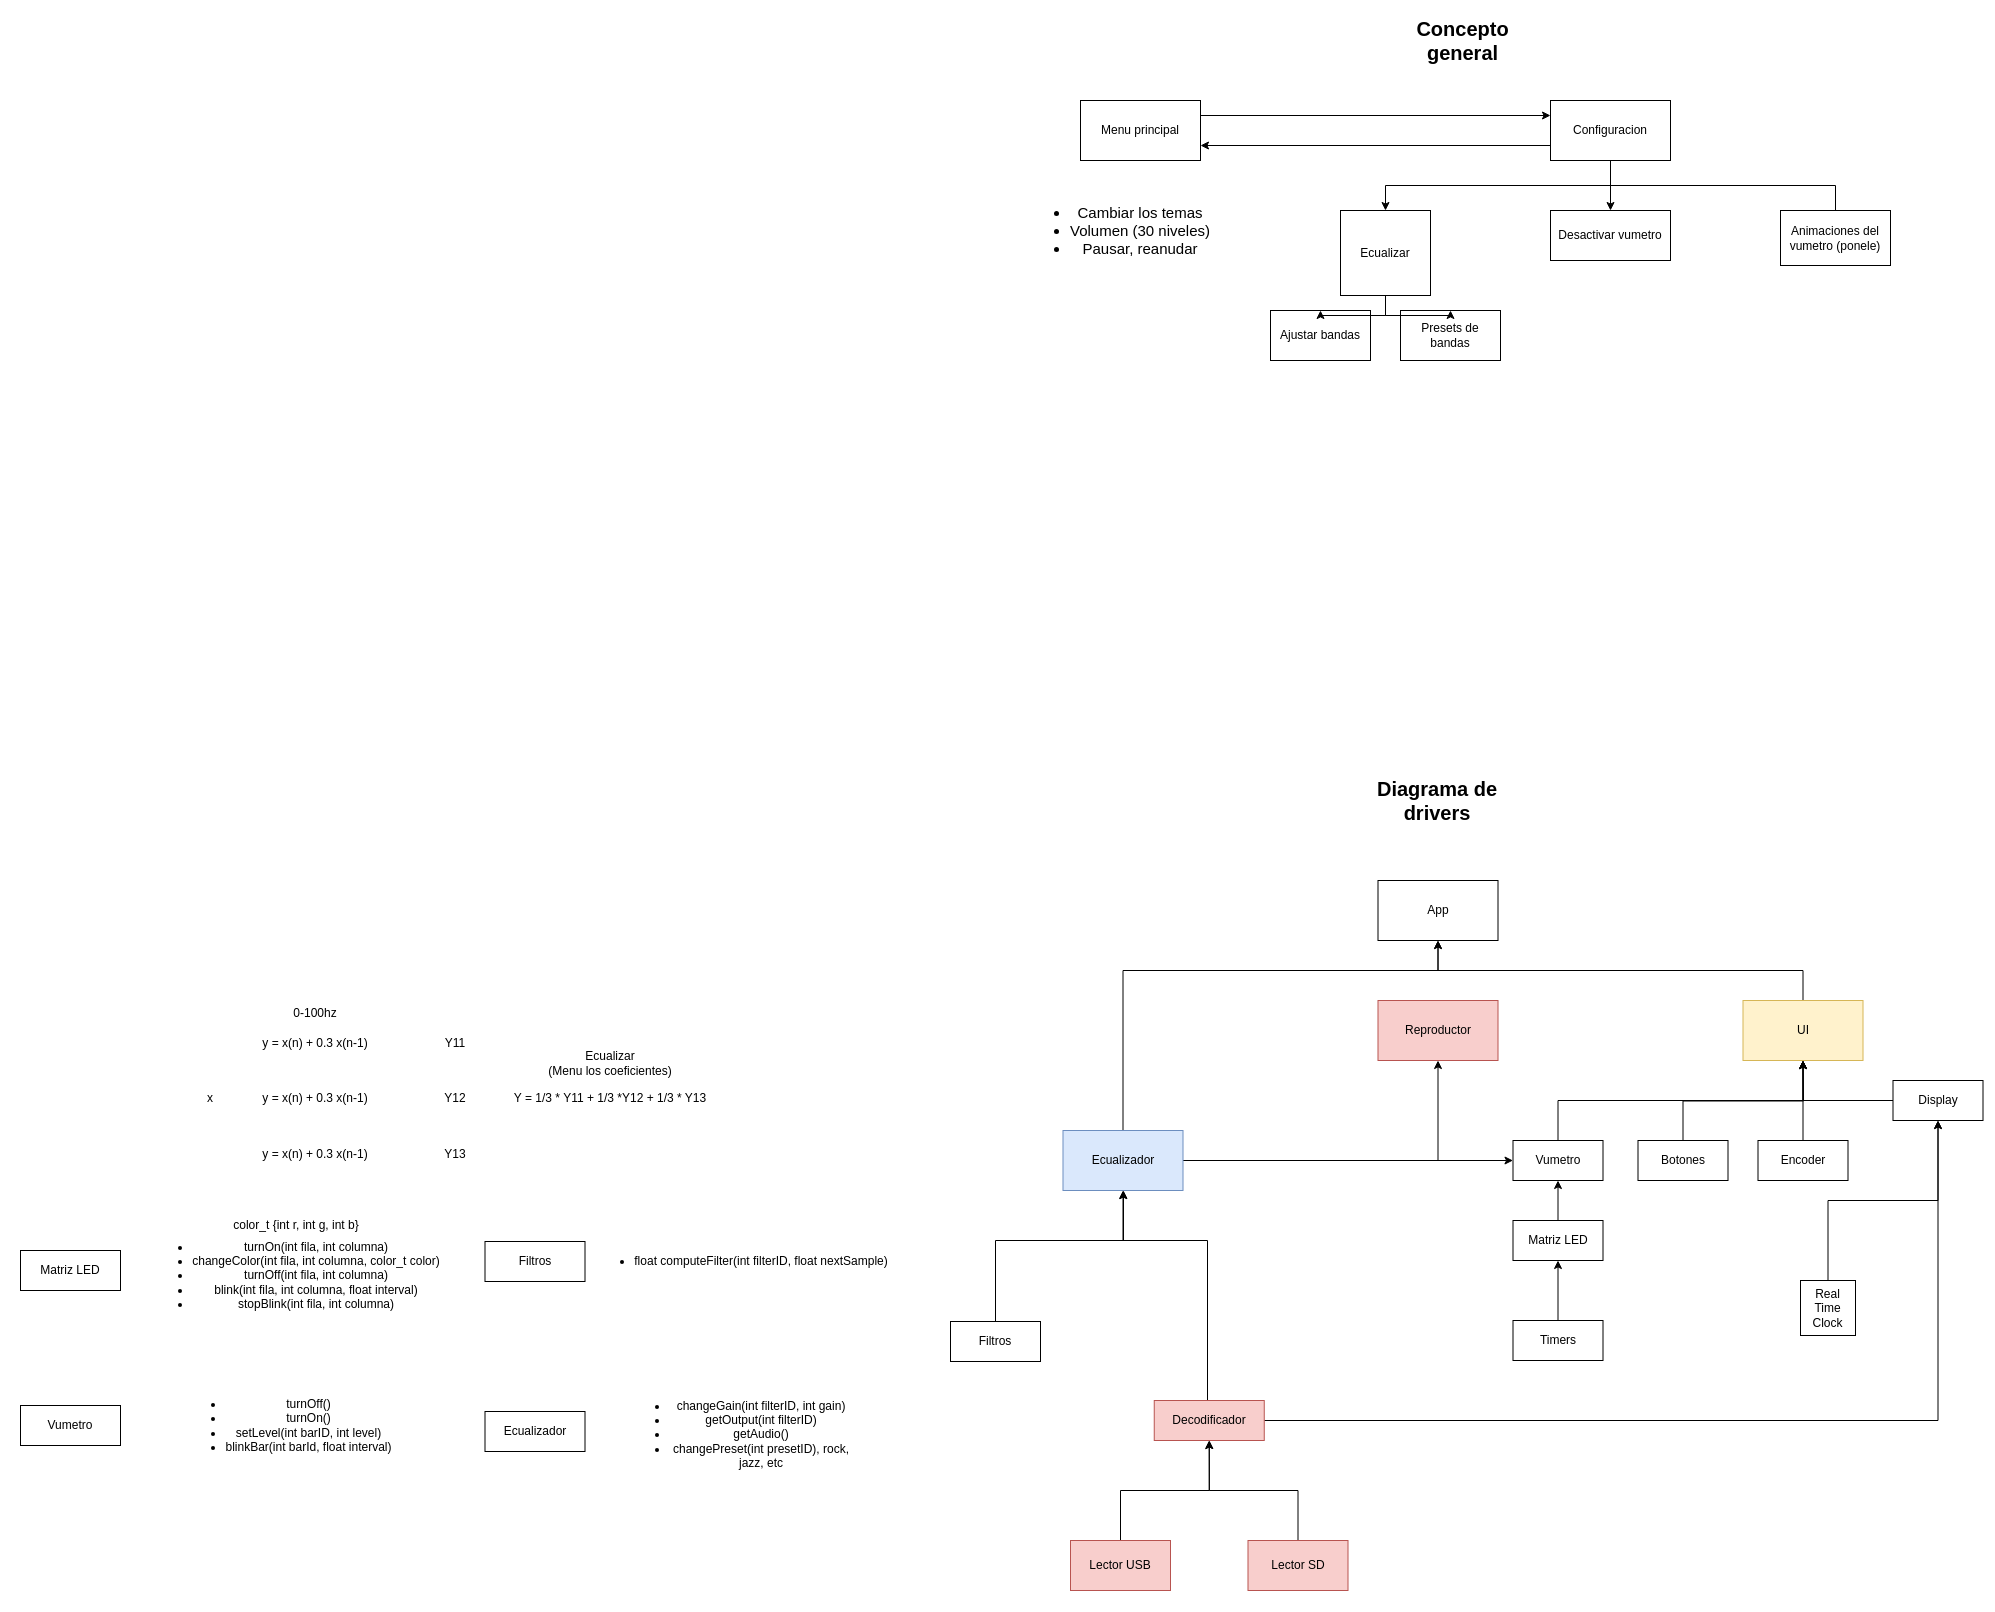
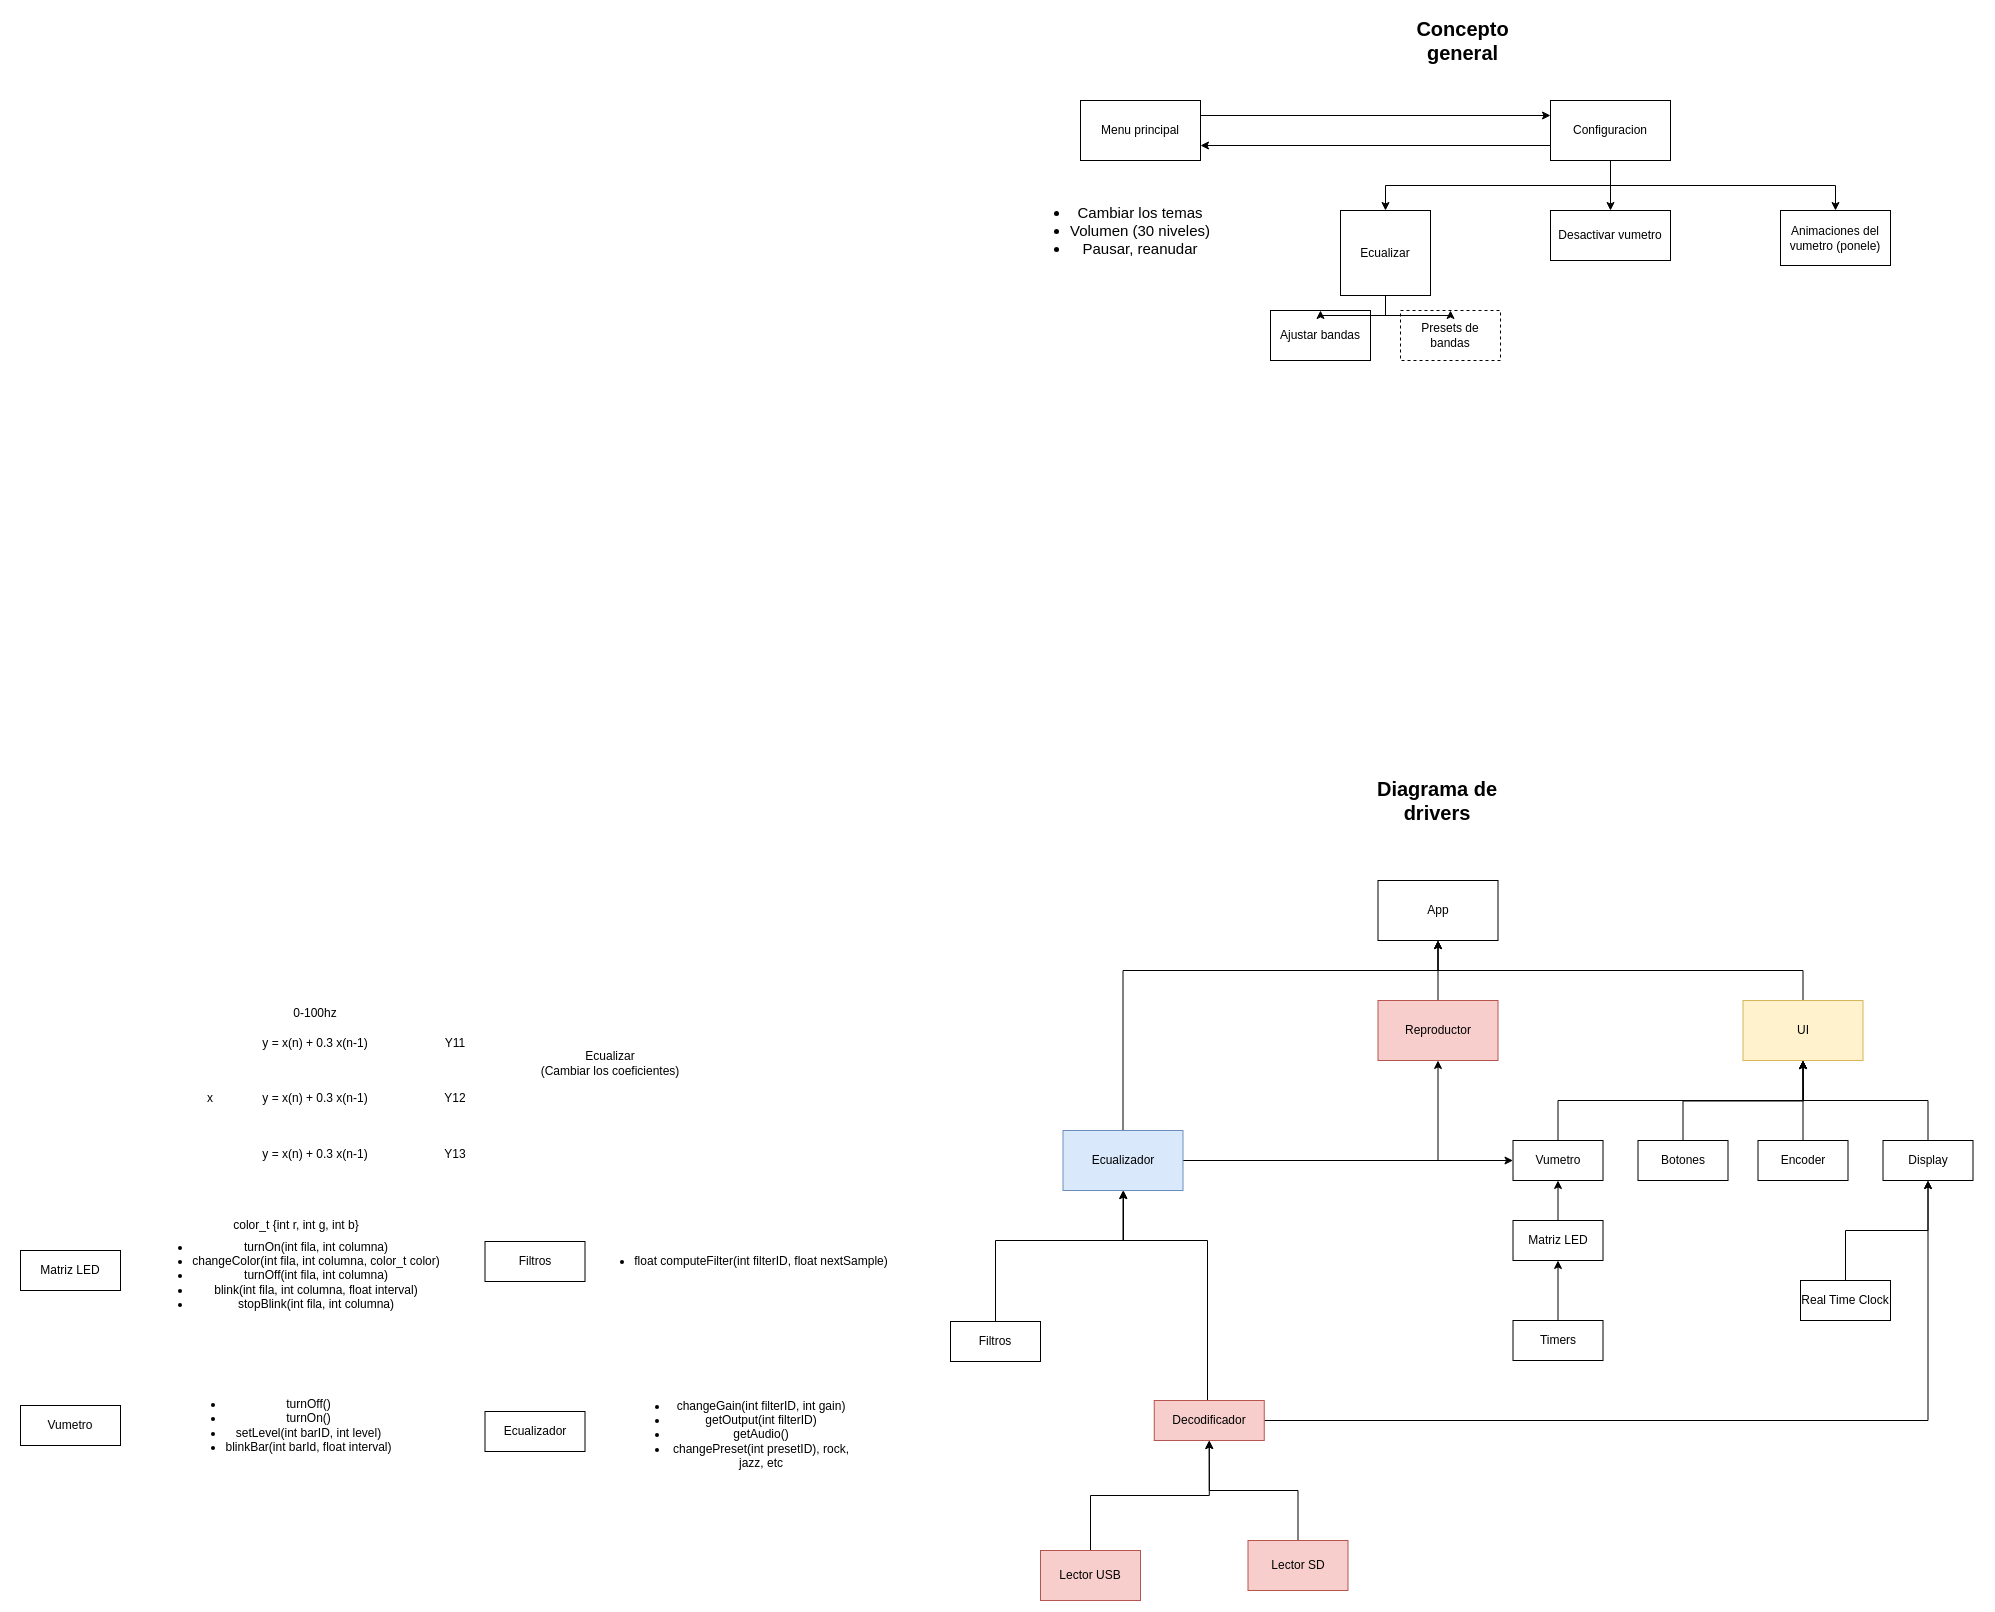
edge "Configuracion" -- "Animaciones del vumetro (ponele)": arrowhead none -> classic
node "Presets de bandas": style solid -> dashed
edge "Reproductor" -> "App": added
node "Ecualizar (Menu los coeficientes)": label "Ecualizar (Menu los coeficientes)" -> "Ecualizar (Cambiar los coeficientes)"
node "Y = 1/3 * Y11 + 1/3 *Y12 + 1/3 * Y13": removed
node "Display": moved (1938, 1101) -> (1928, 1161)
node "Real Time Clock": size 55x55 -> 90x40
node "Lector USB": moved (1121, 1566) -> (1091, 1576)
